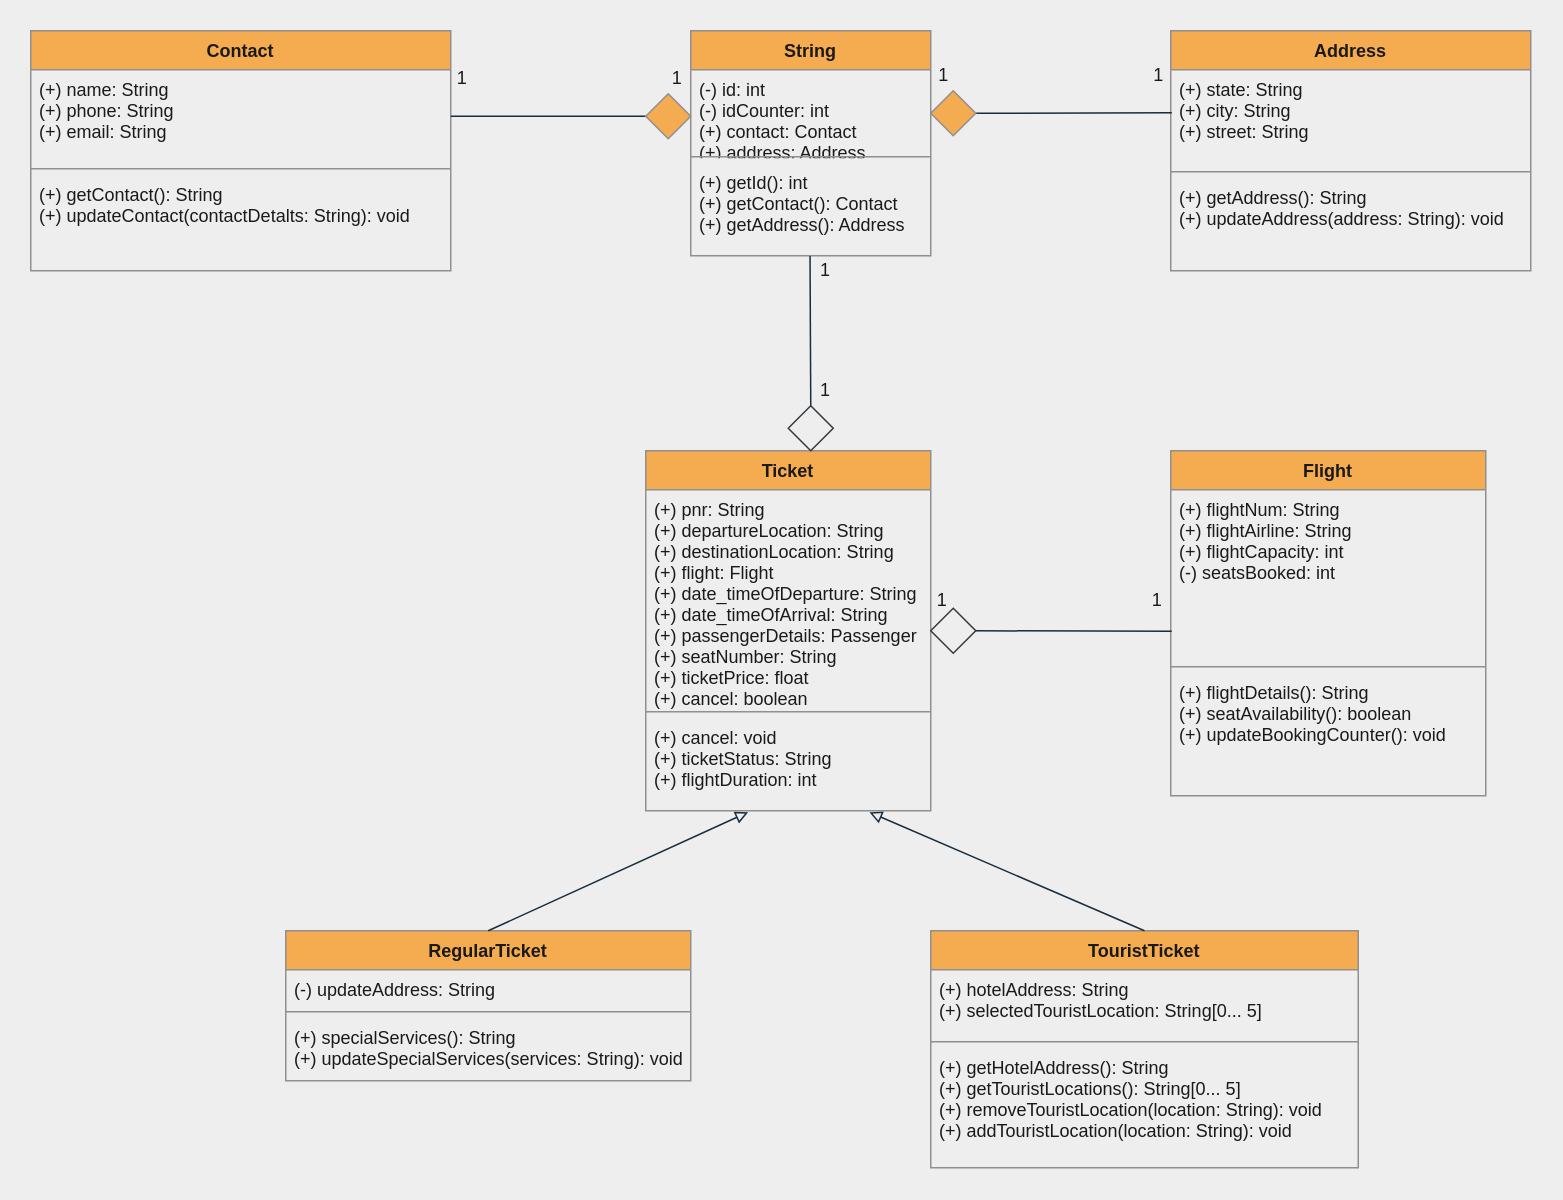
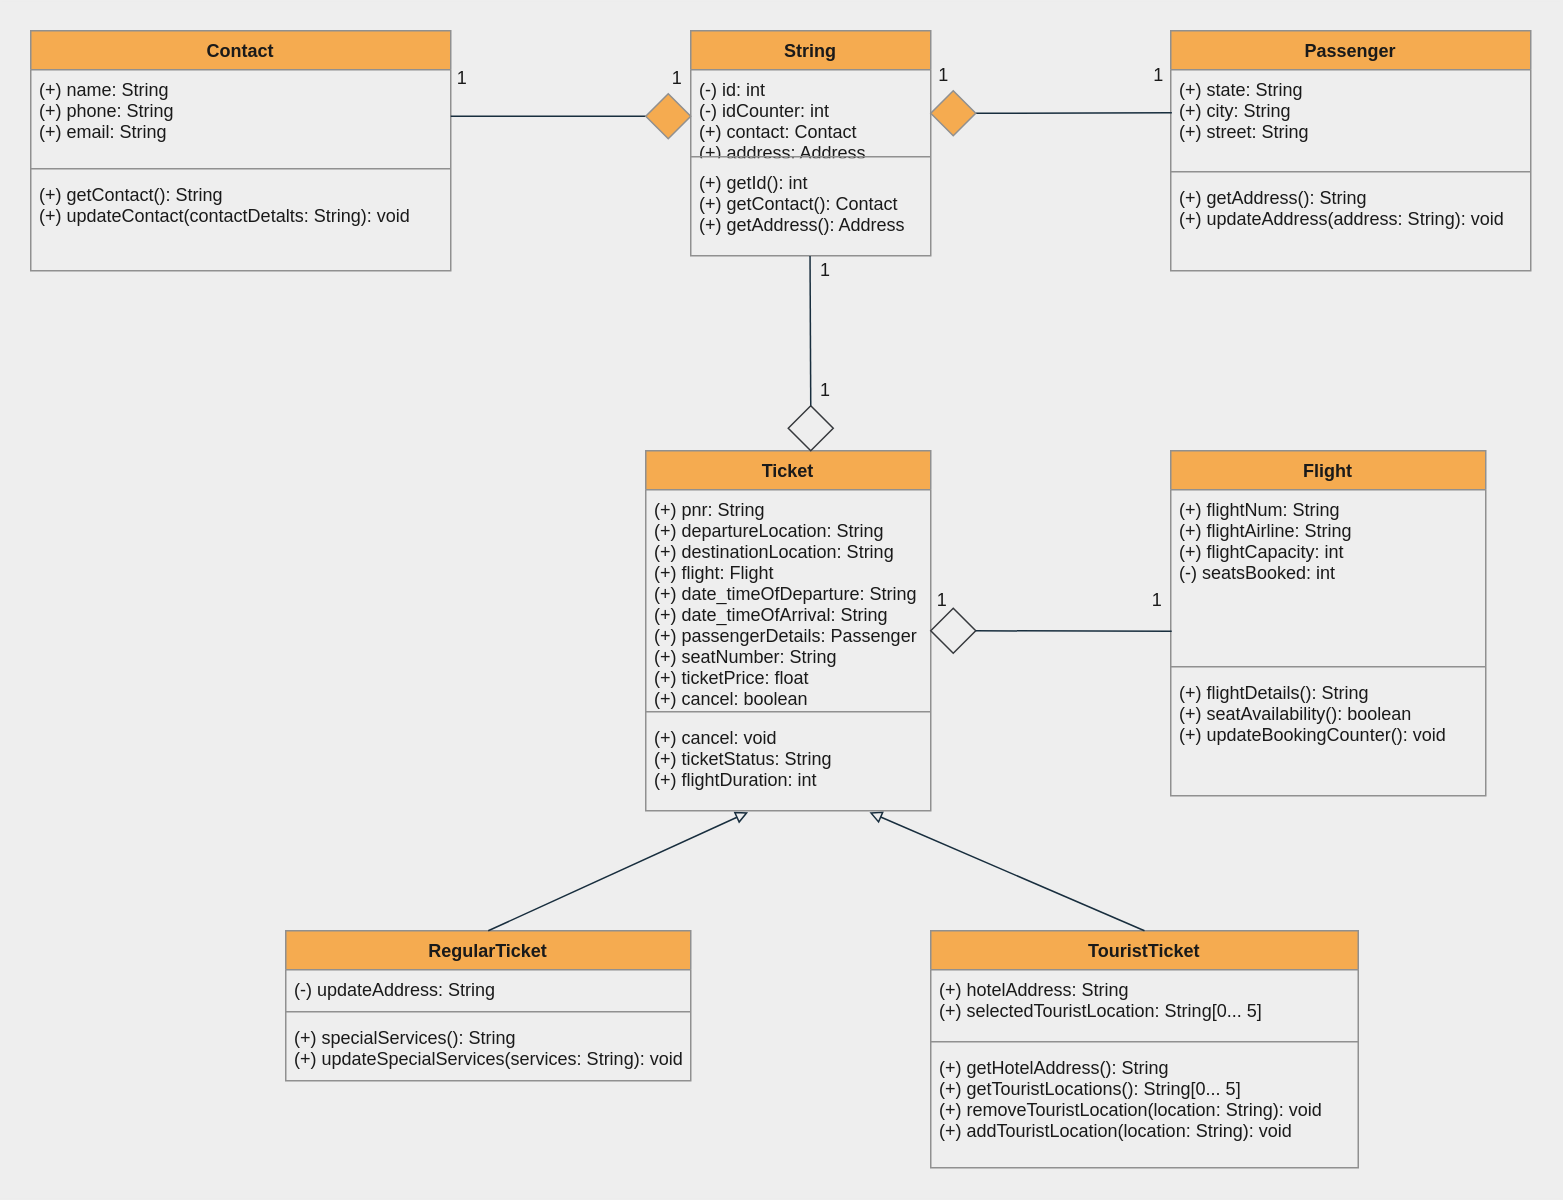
node "Address": label "Address" -> "Passenger"
